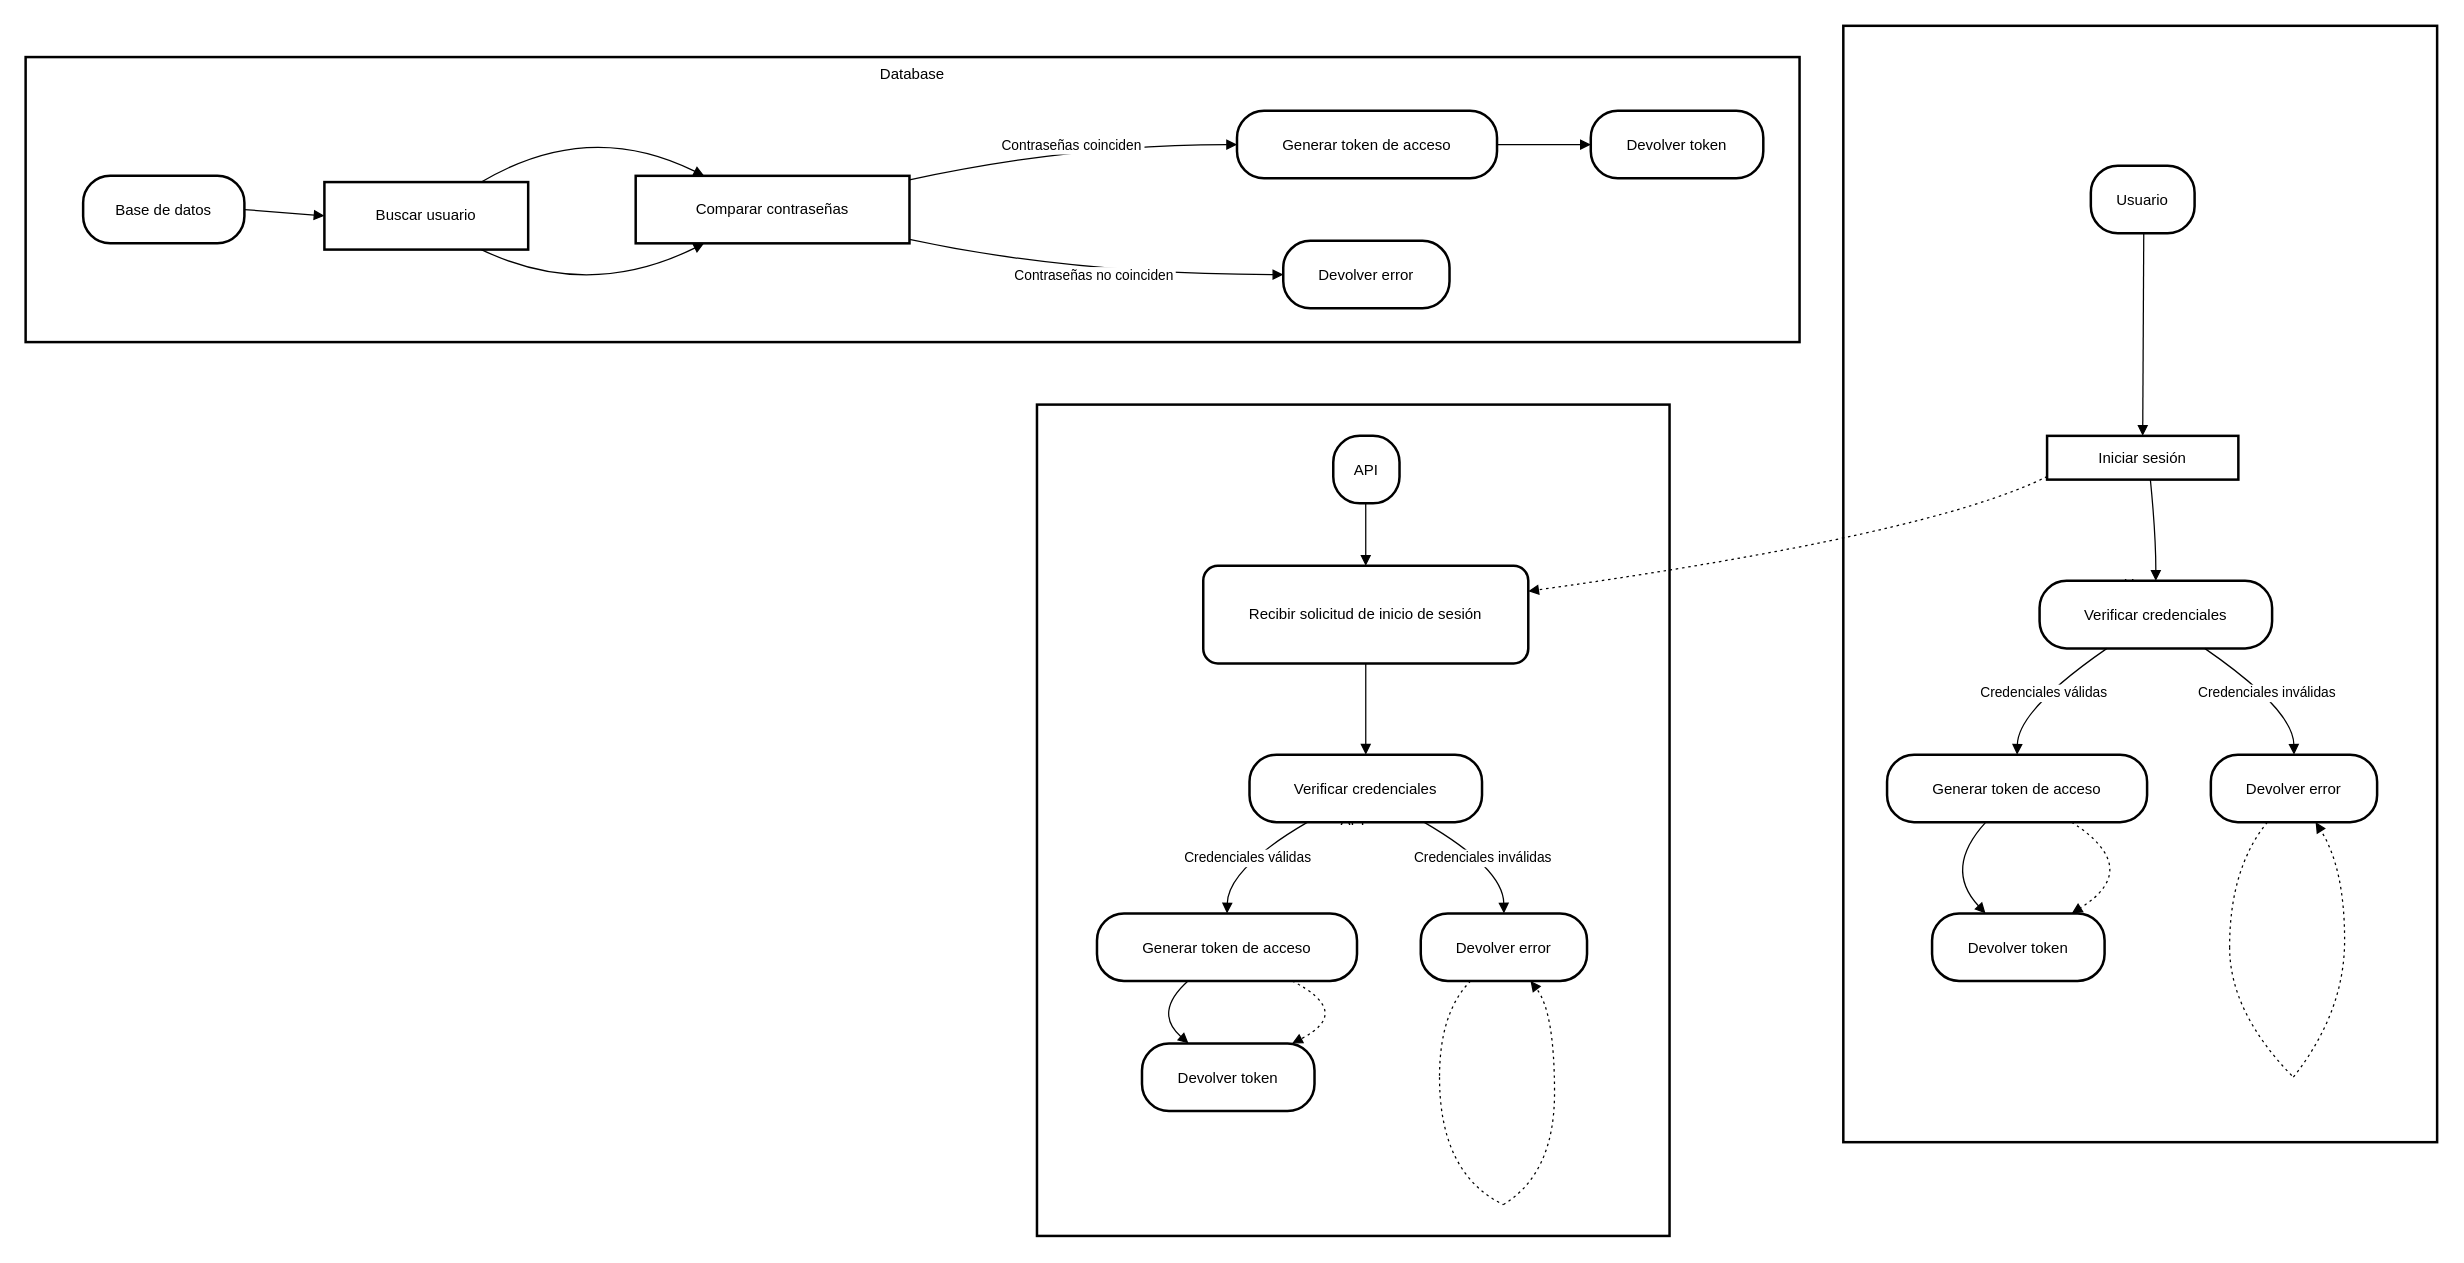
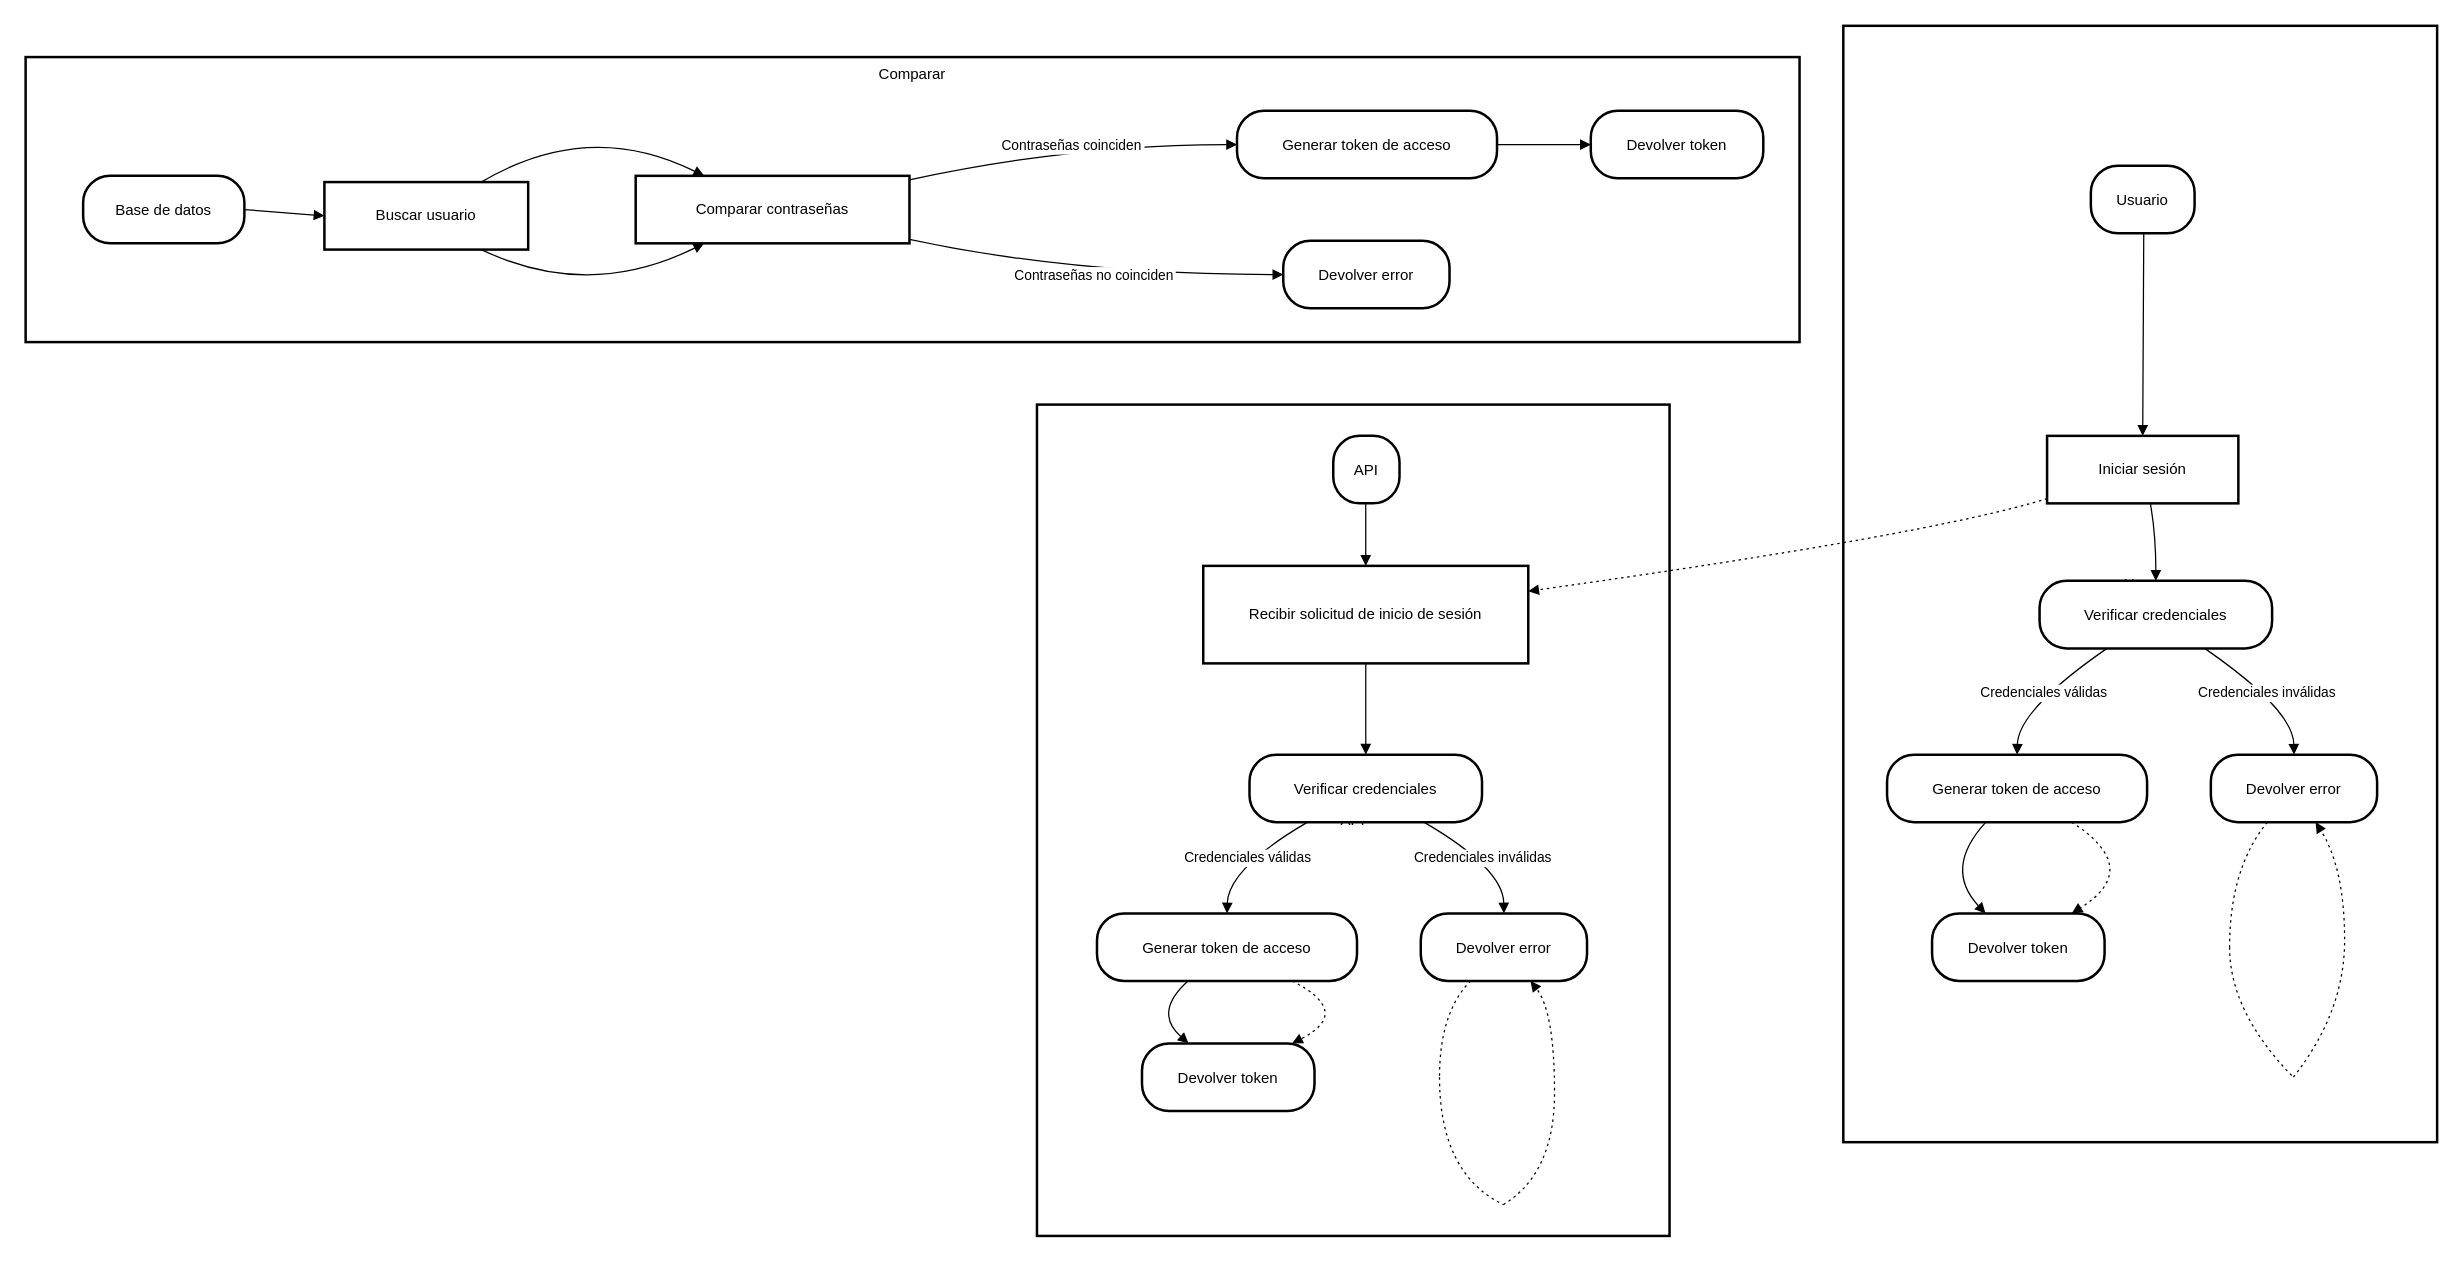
node "Database": label "Database" -> "Comparar"
node "Iniciar sesión": size 191x44 -> 191x68
node "Recibir solicitud de inicio de sesión": shape rounded rectangle -> rectangle
